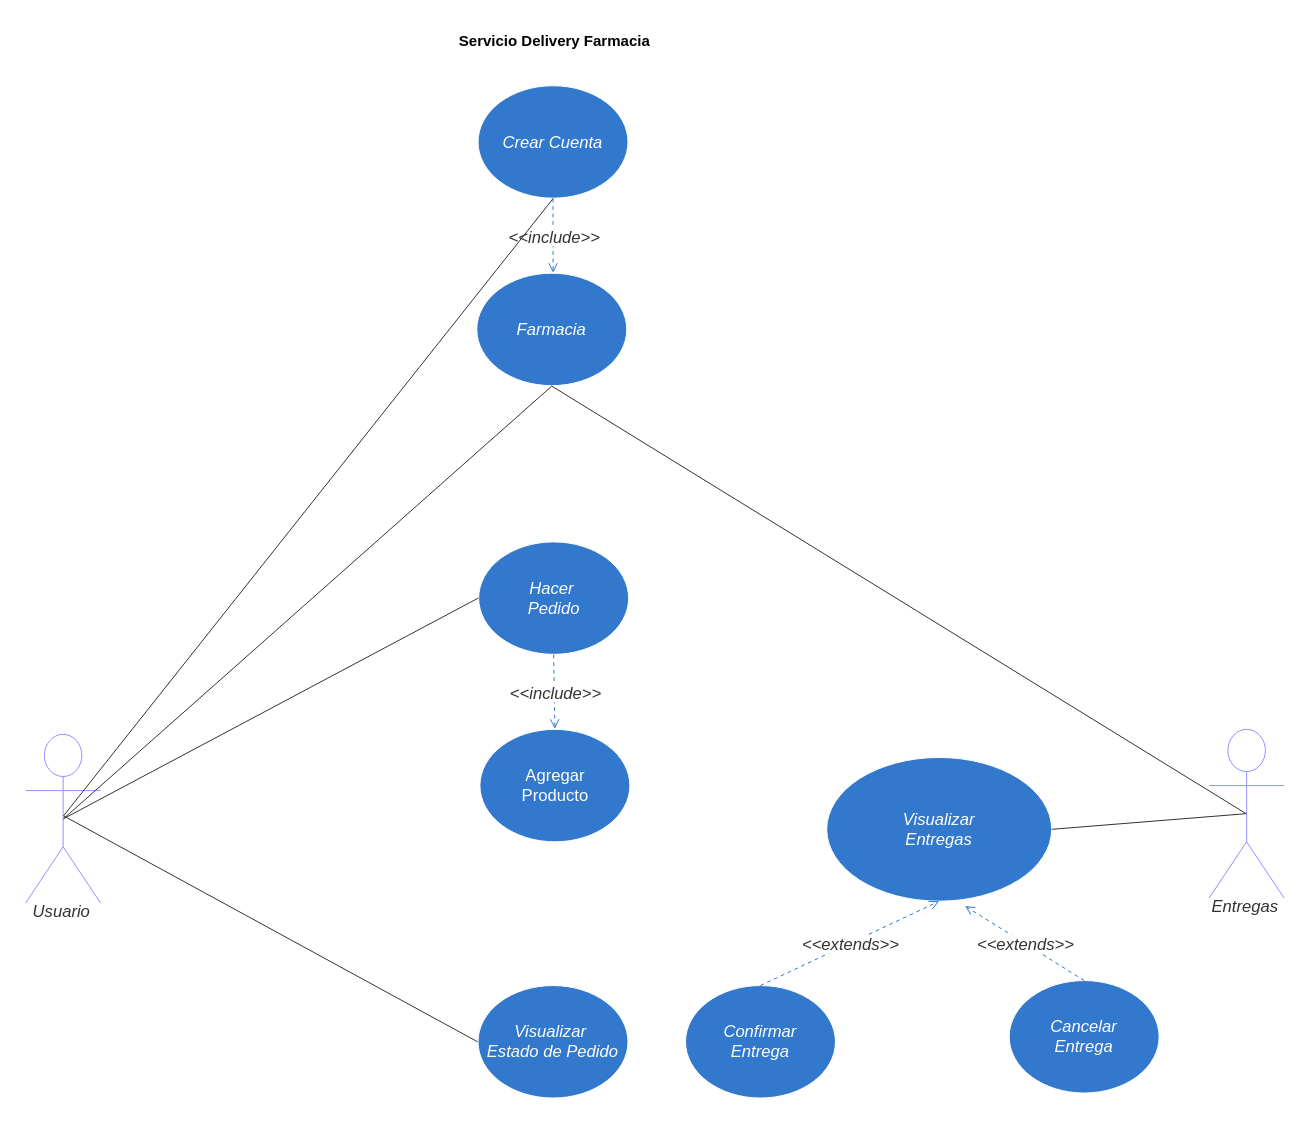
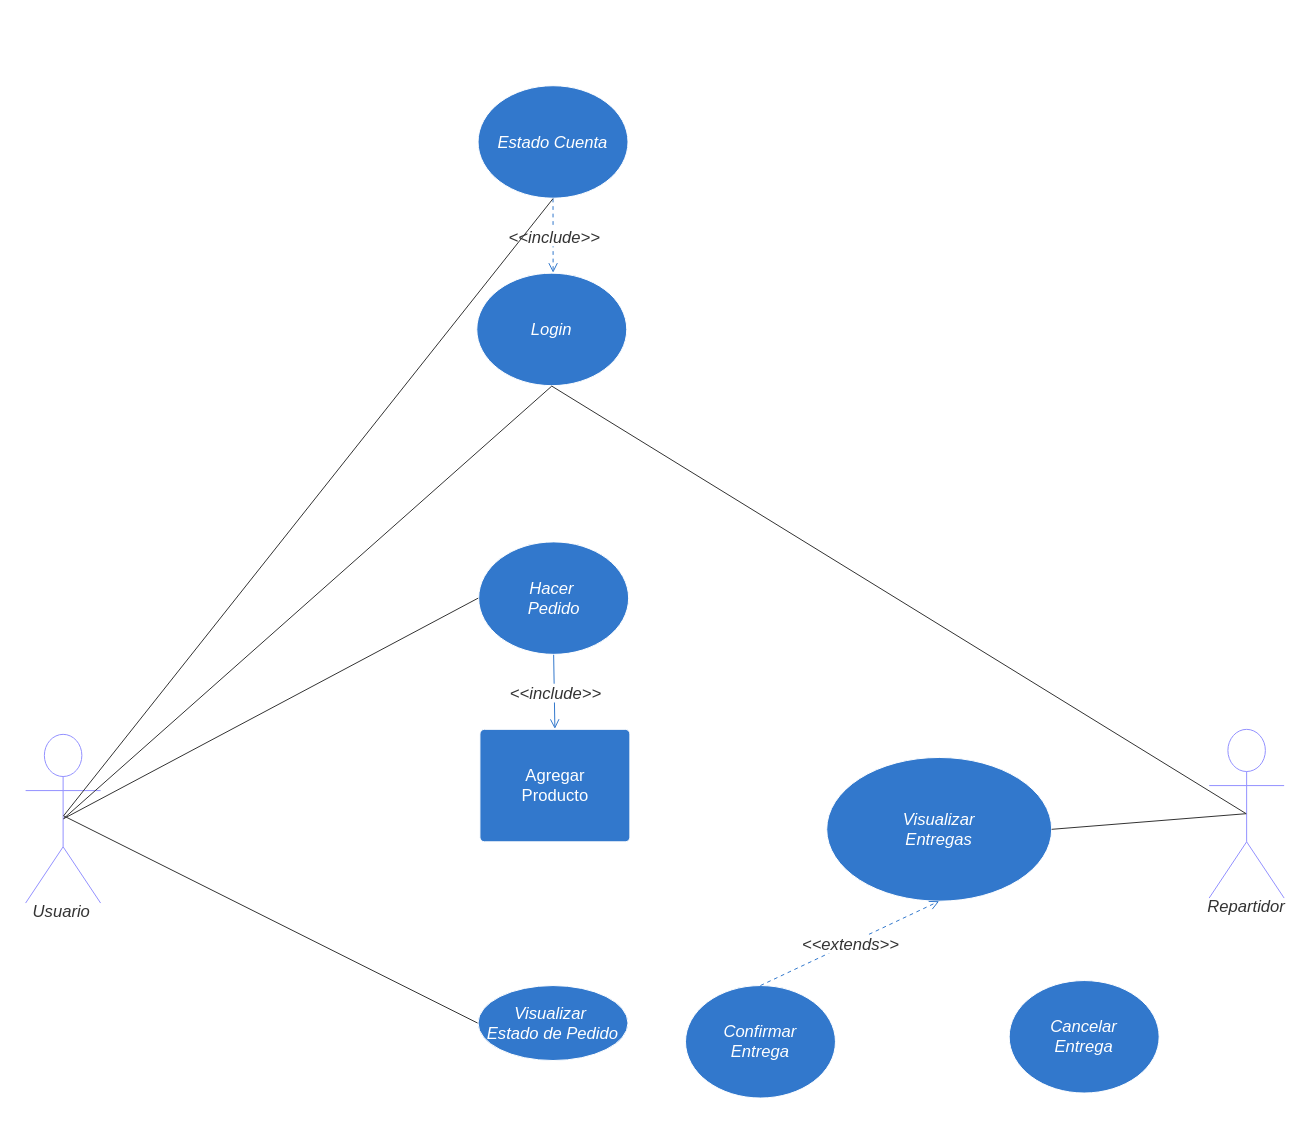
node "Servicio Delivery Farmacia": removed
node "Crear Cuenta": label "Crear Cuenta" -> "Estado Cuenta"
node "Farmacia": label "Farmacia" -> "Login"
edge "Hacer Pedido" -> "Agregar Producto": style dashed -> solid
node "Agregar Producto": shape ellipse -> rounded rectangle
node "Entregas": label "Entregas" -> "Repartidor"
edge "Cancelar Entrega" -> "Visualizar Entregas": removed, label "<<extends>>"
node "Visualizar Estado de Pedido": size 150x113 -> 150x75
